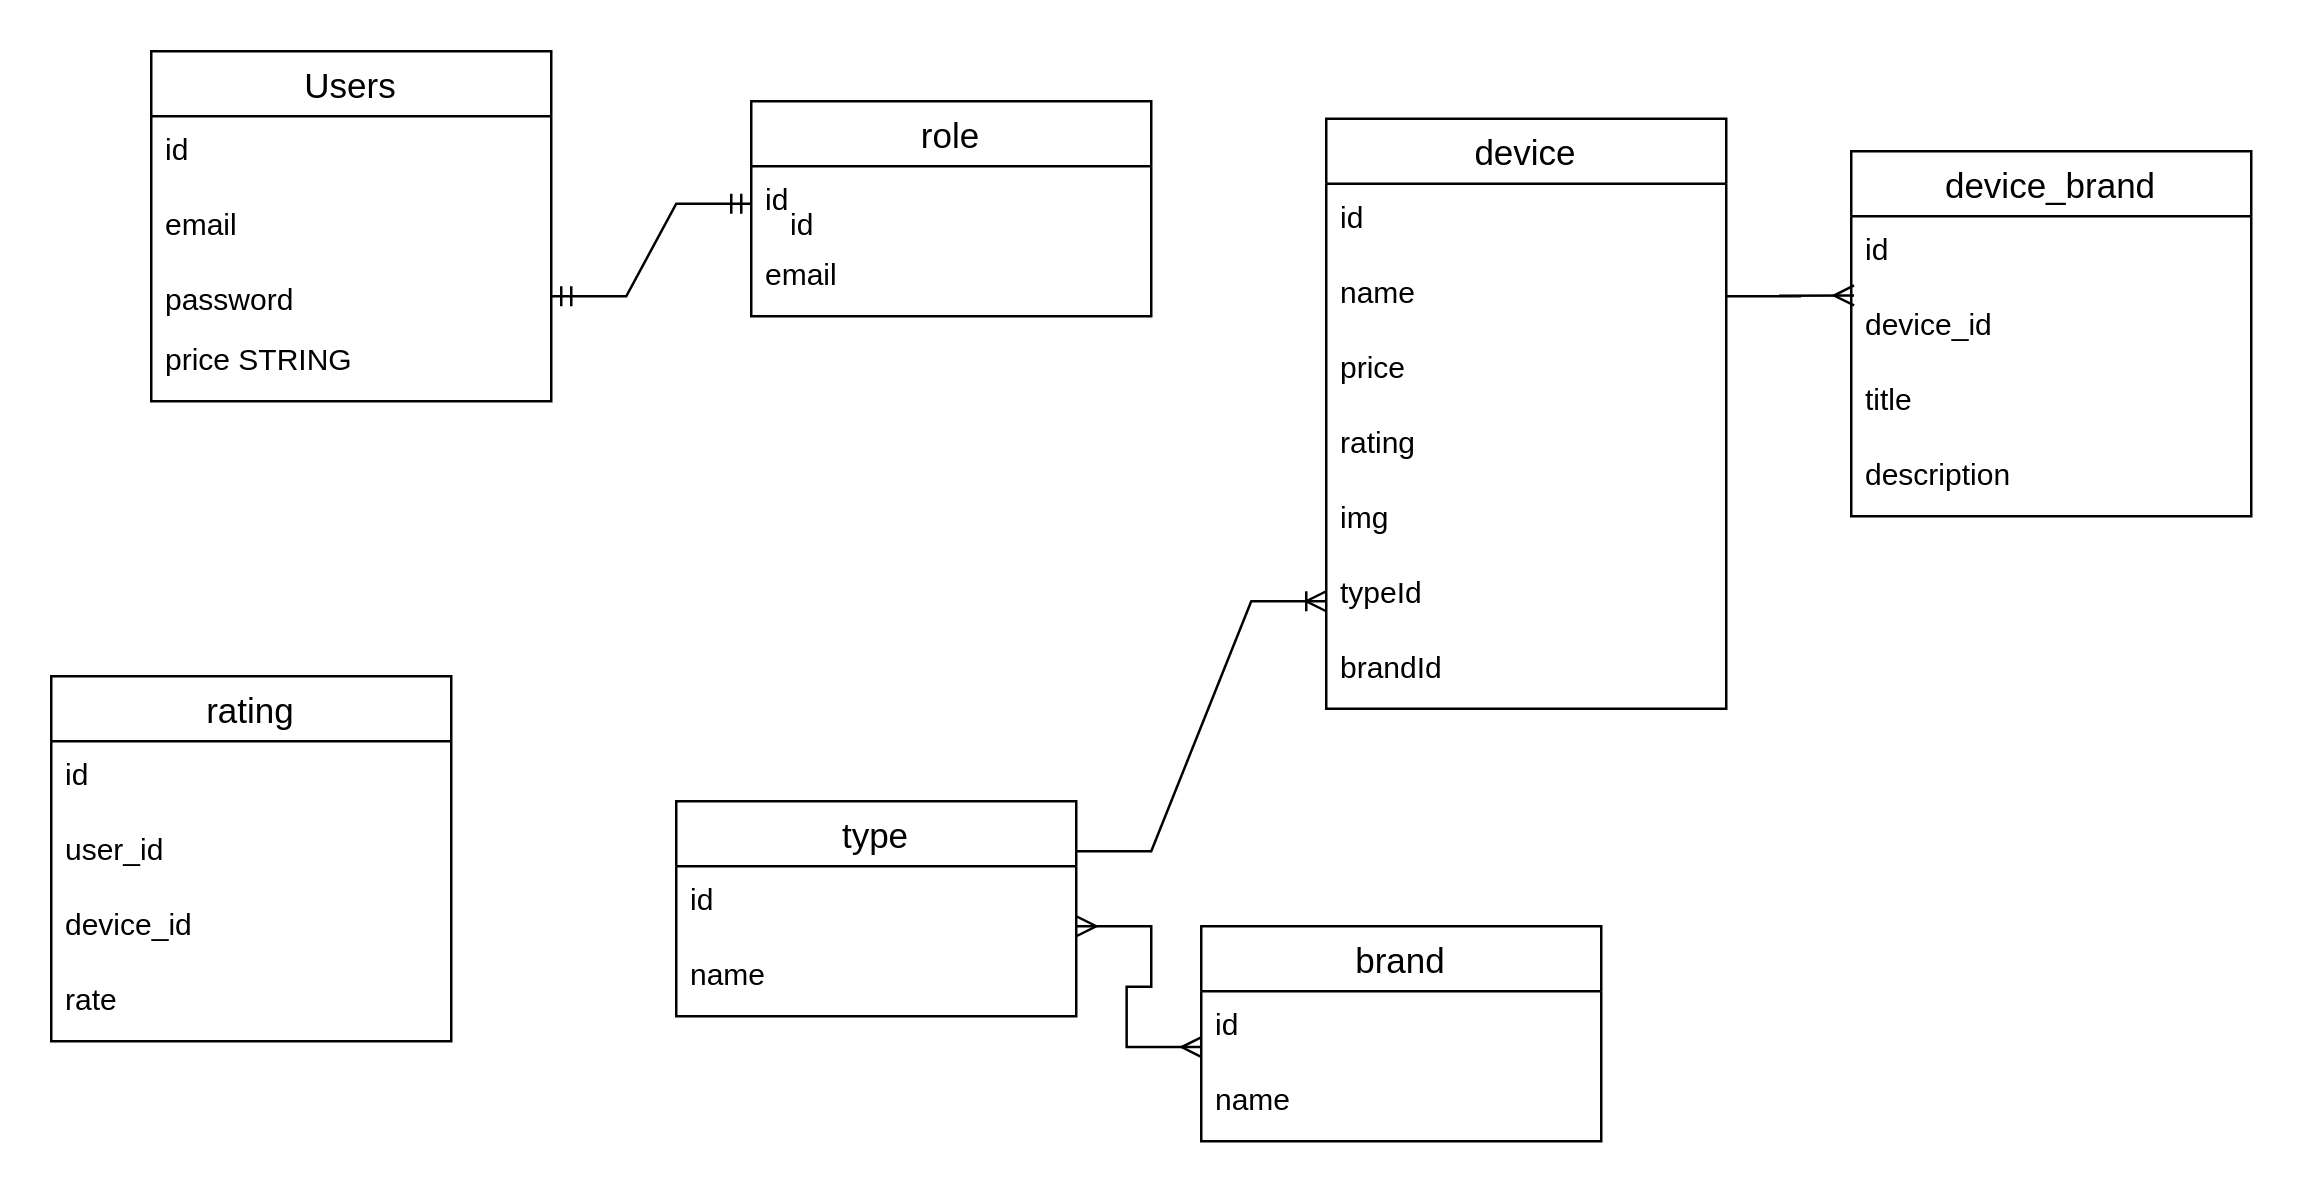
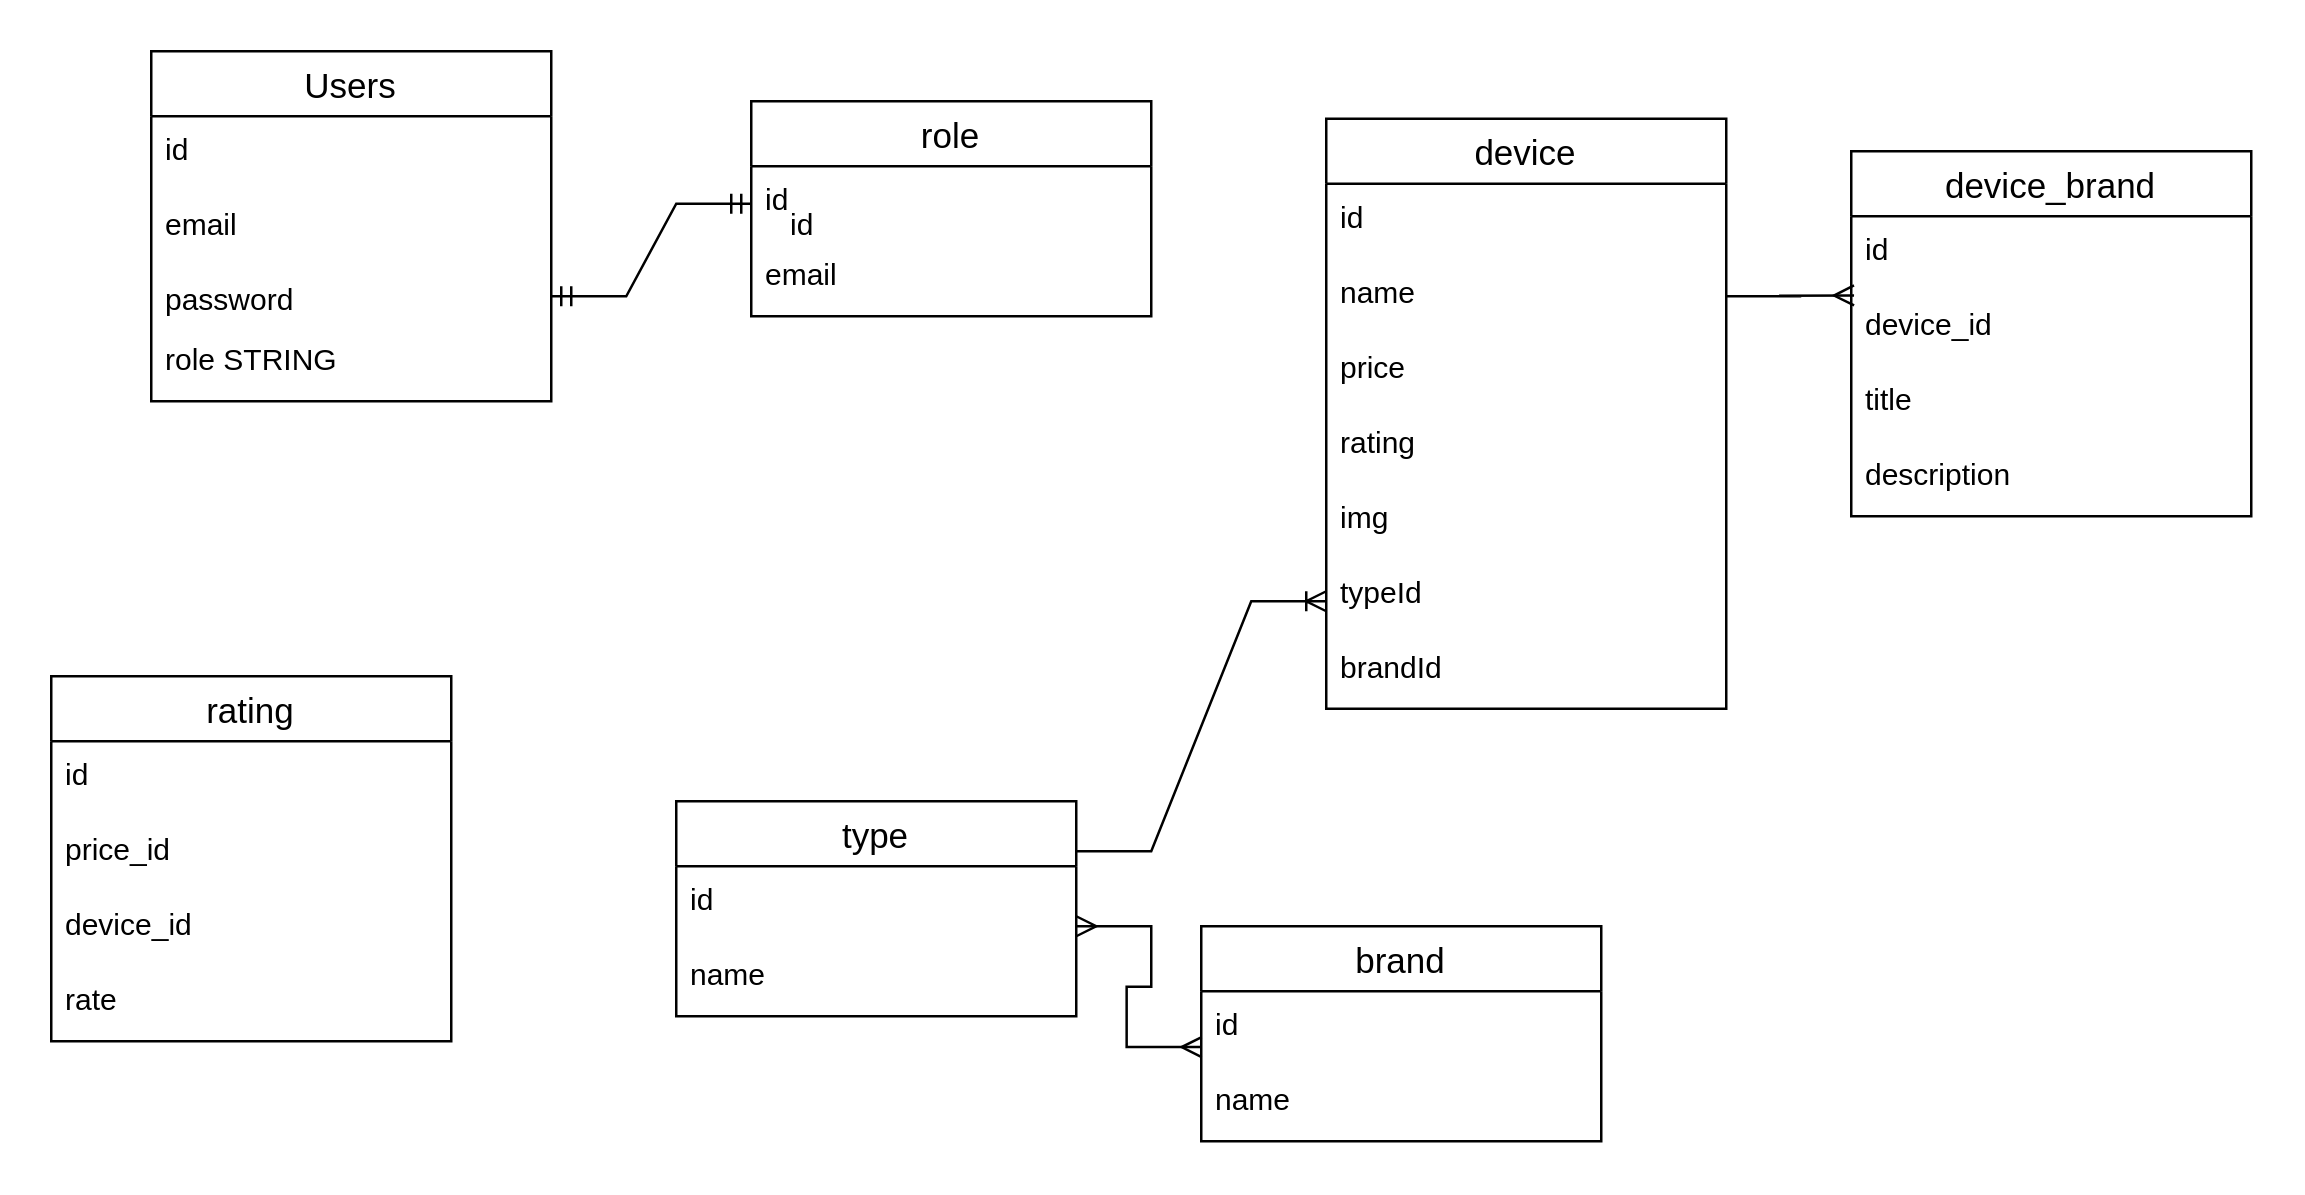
node "price STRING": label "price STRING" -> "role STRING"
node "user_id": label "user_id" -> "price_id"
